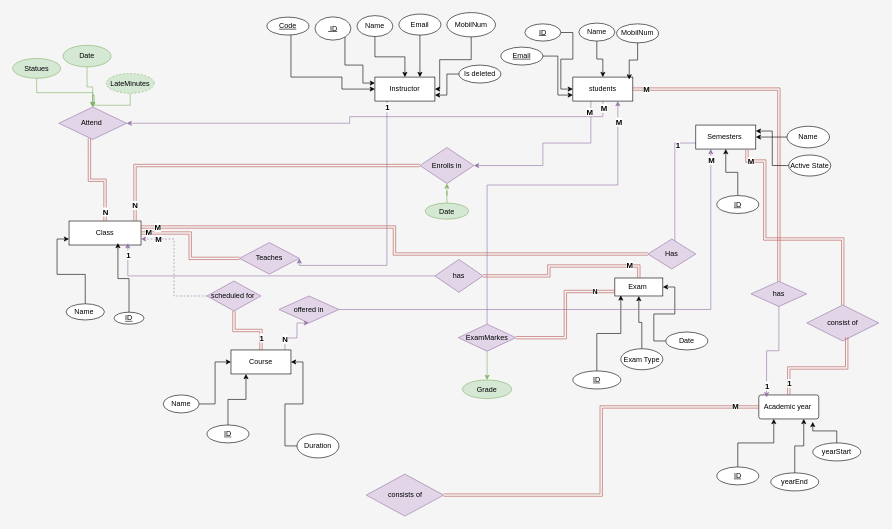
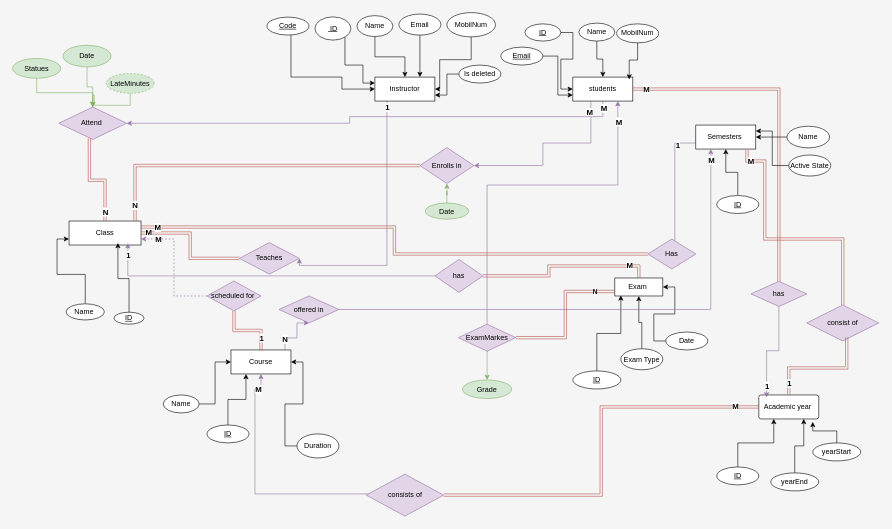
edge "consists of" -> "Course": added, label "M"
